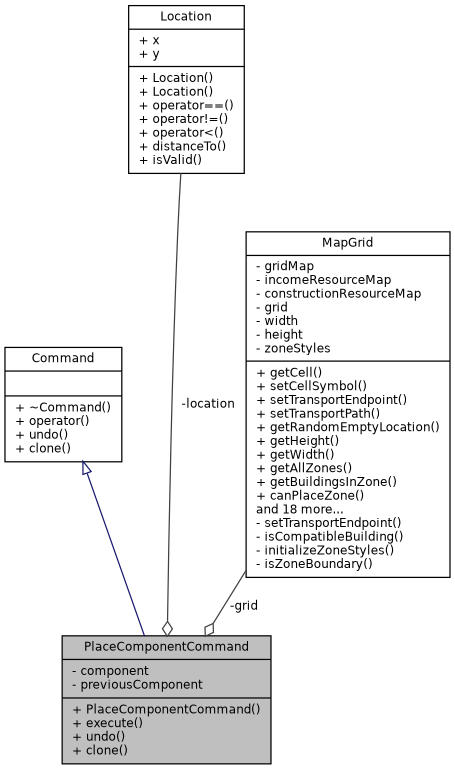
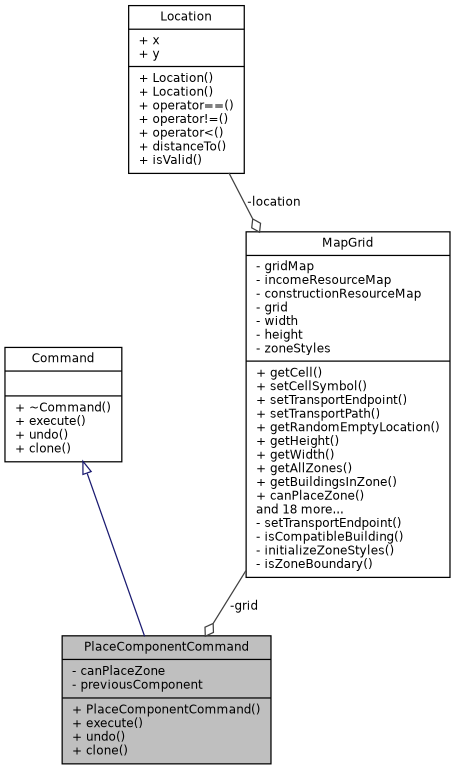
edge "Location" -> "PlaceComponentCommand": now "Location" -> "MapGrid"
node "Command": text "+ operator()" -> "+ execute()"
node "PlaceComponentCommand": text "- component" -> "- canPlaceZone"
